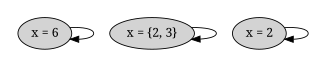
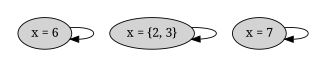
node "x = 2": label "x = 2" -> "x = 7"
